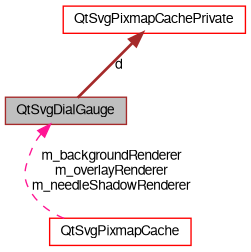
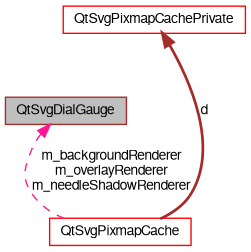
edge "QtSvgDialGauge" -> "QtSvgPixmapCachePrivate": now "QtSvgPixmapCache" -> "QtSvgPixmapCachePrivate"
